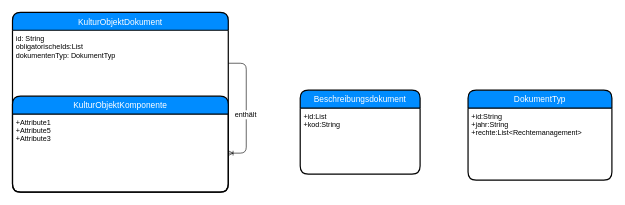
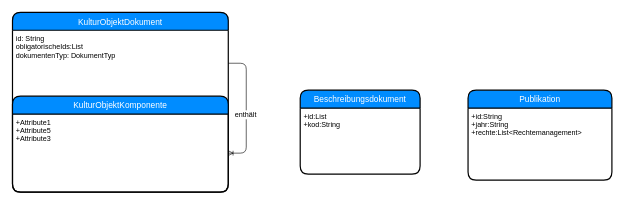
node "DokumentTyp": label "DokumentTyp" -> "Publikation"
